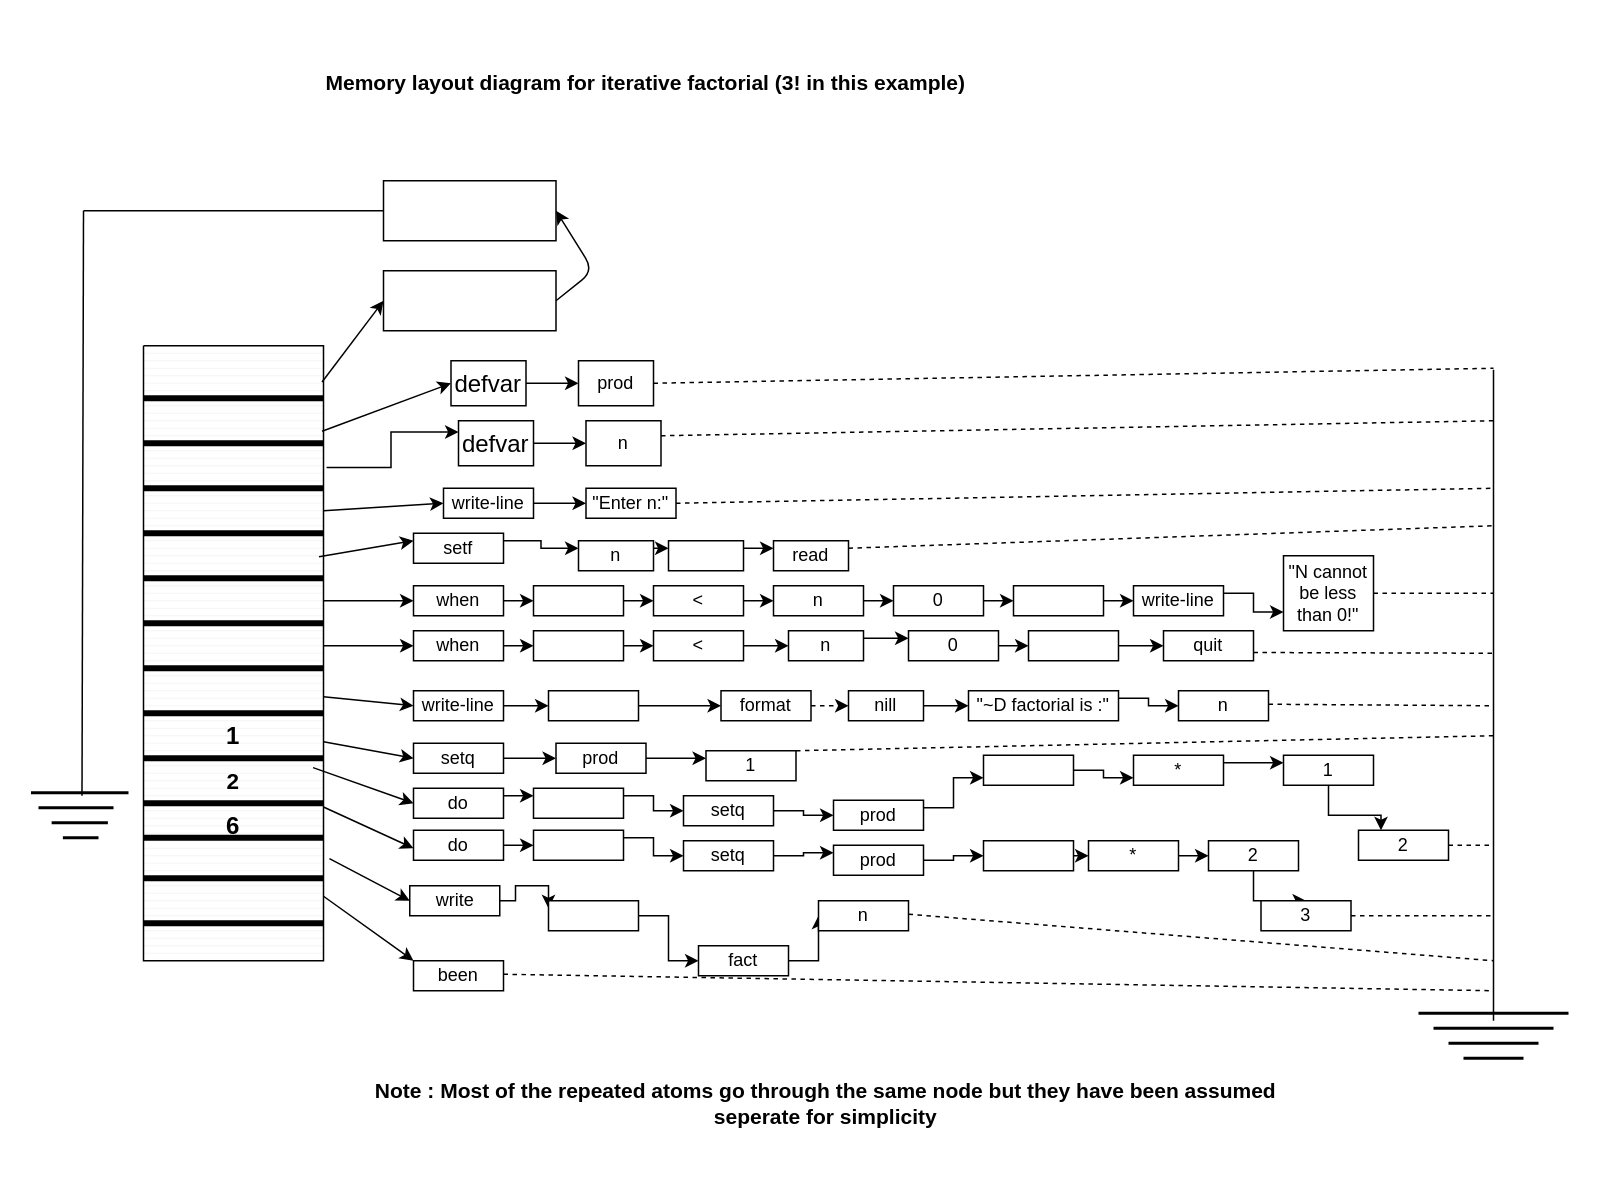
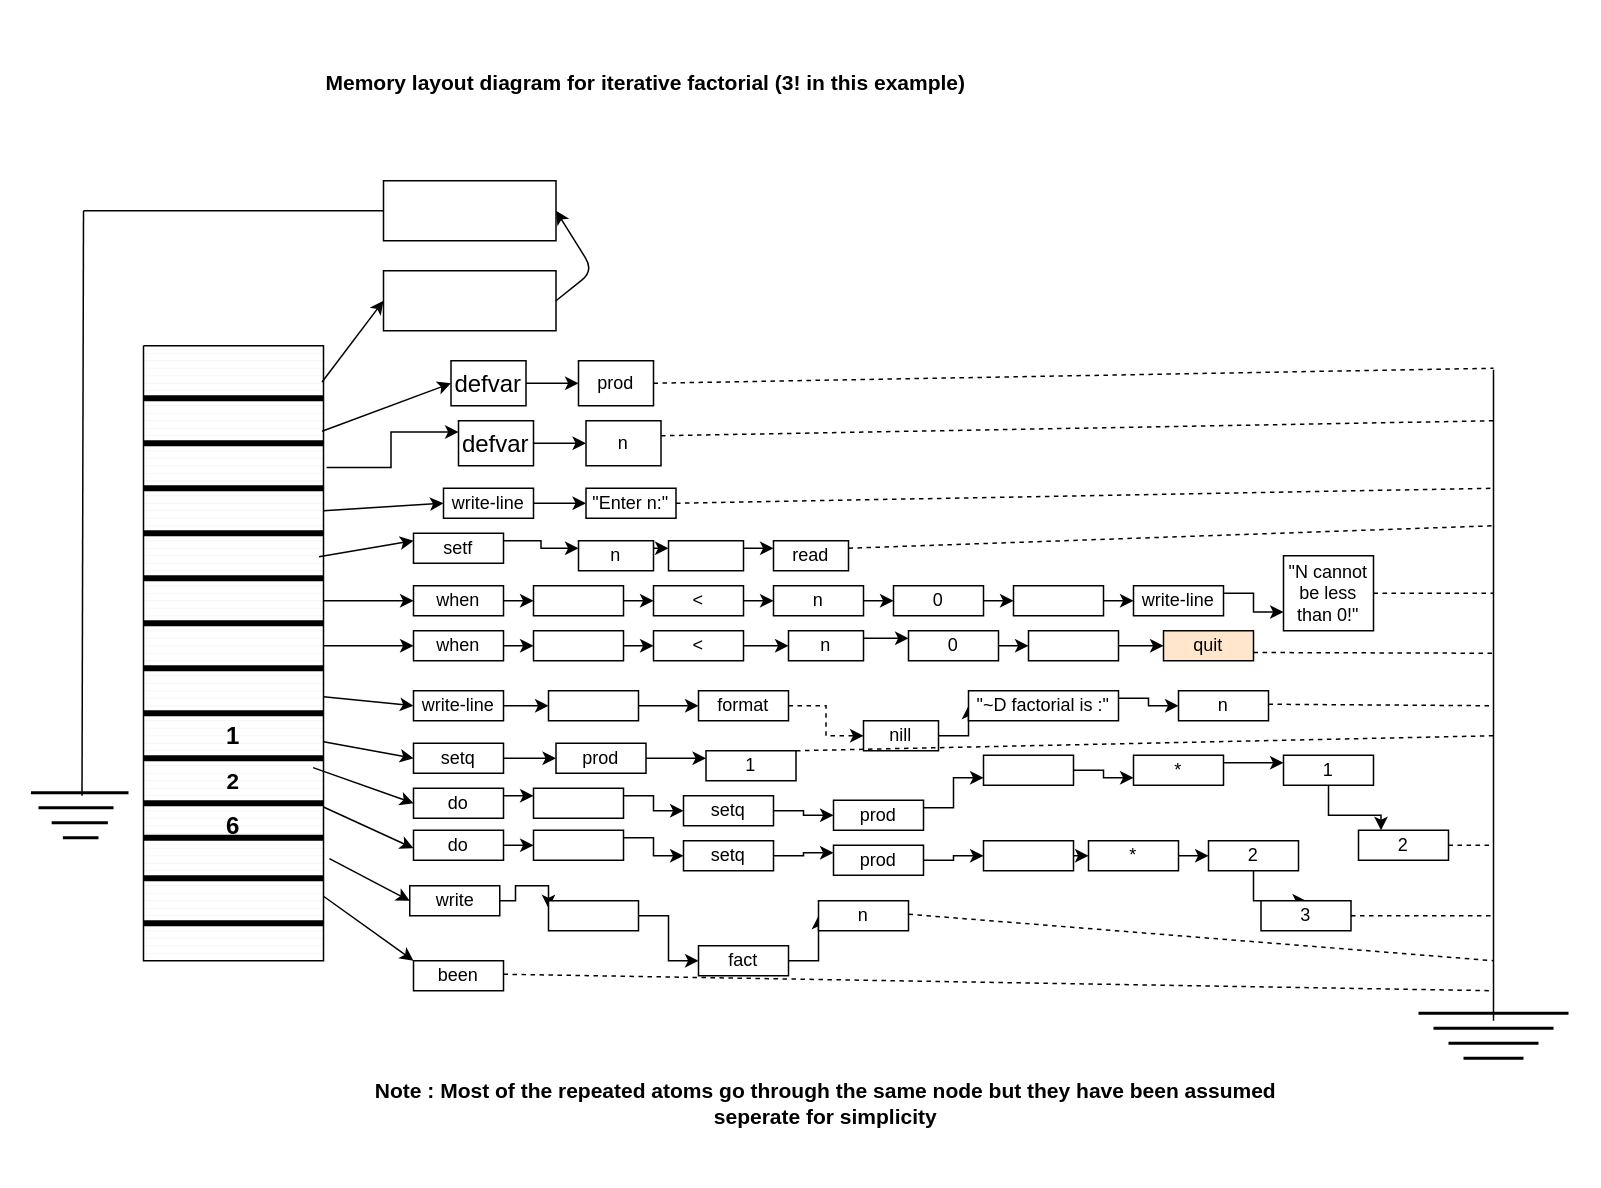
node "quit": fillcolor #ffffff -> #ffe6cc
node "format": moved (766, 706) -> (743, 706)
node "nill": moved (886, 706) -> (901, 736)
